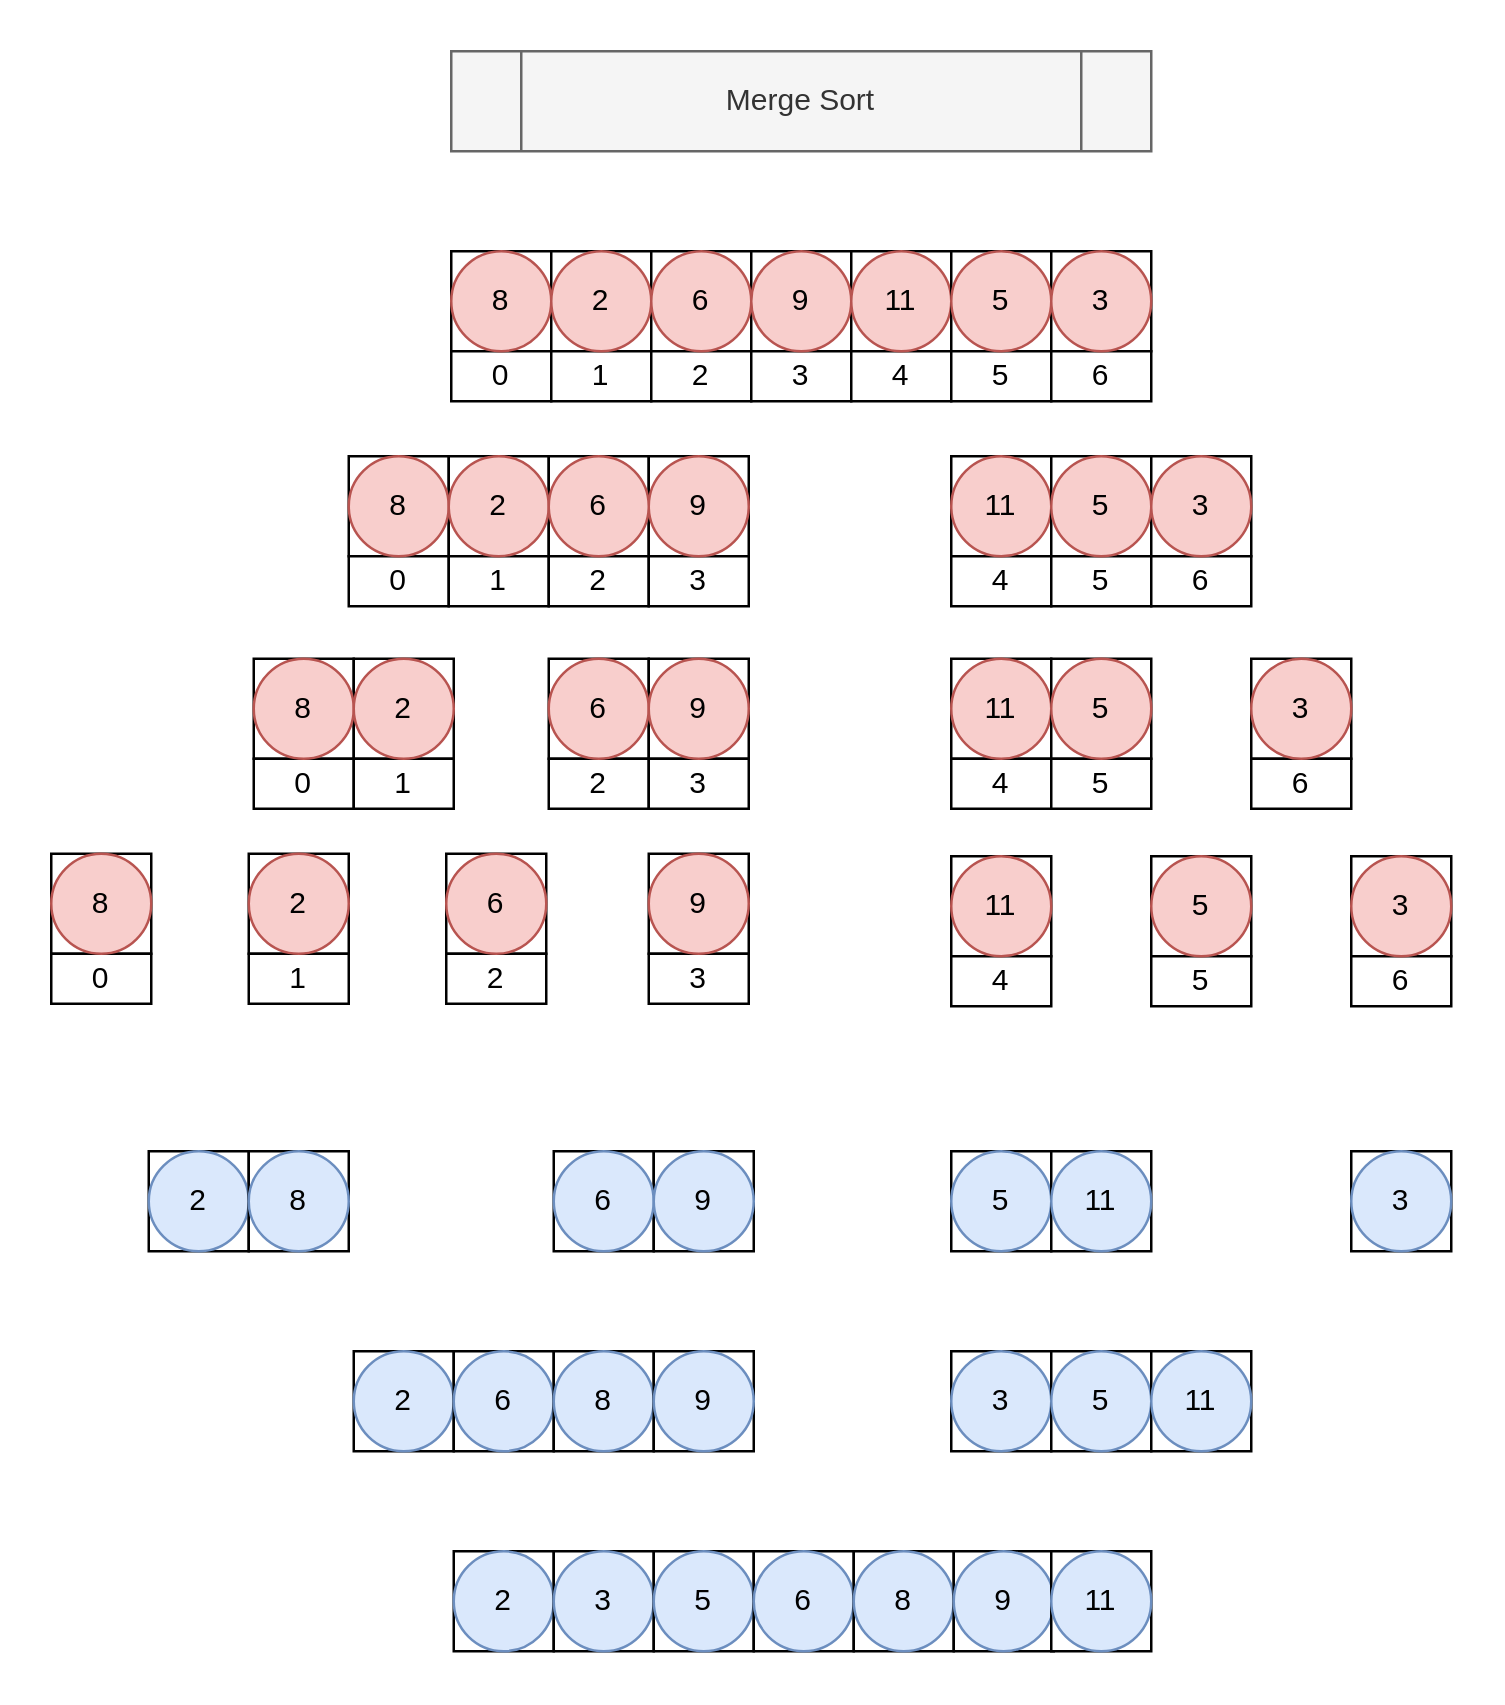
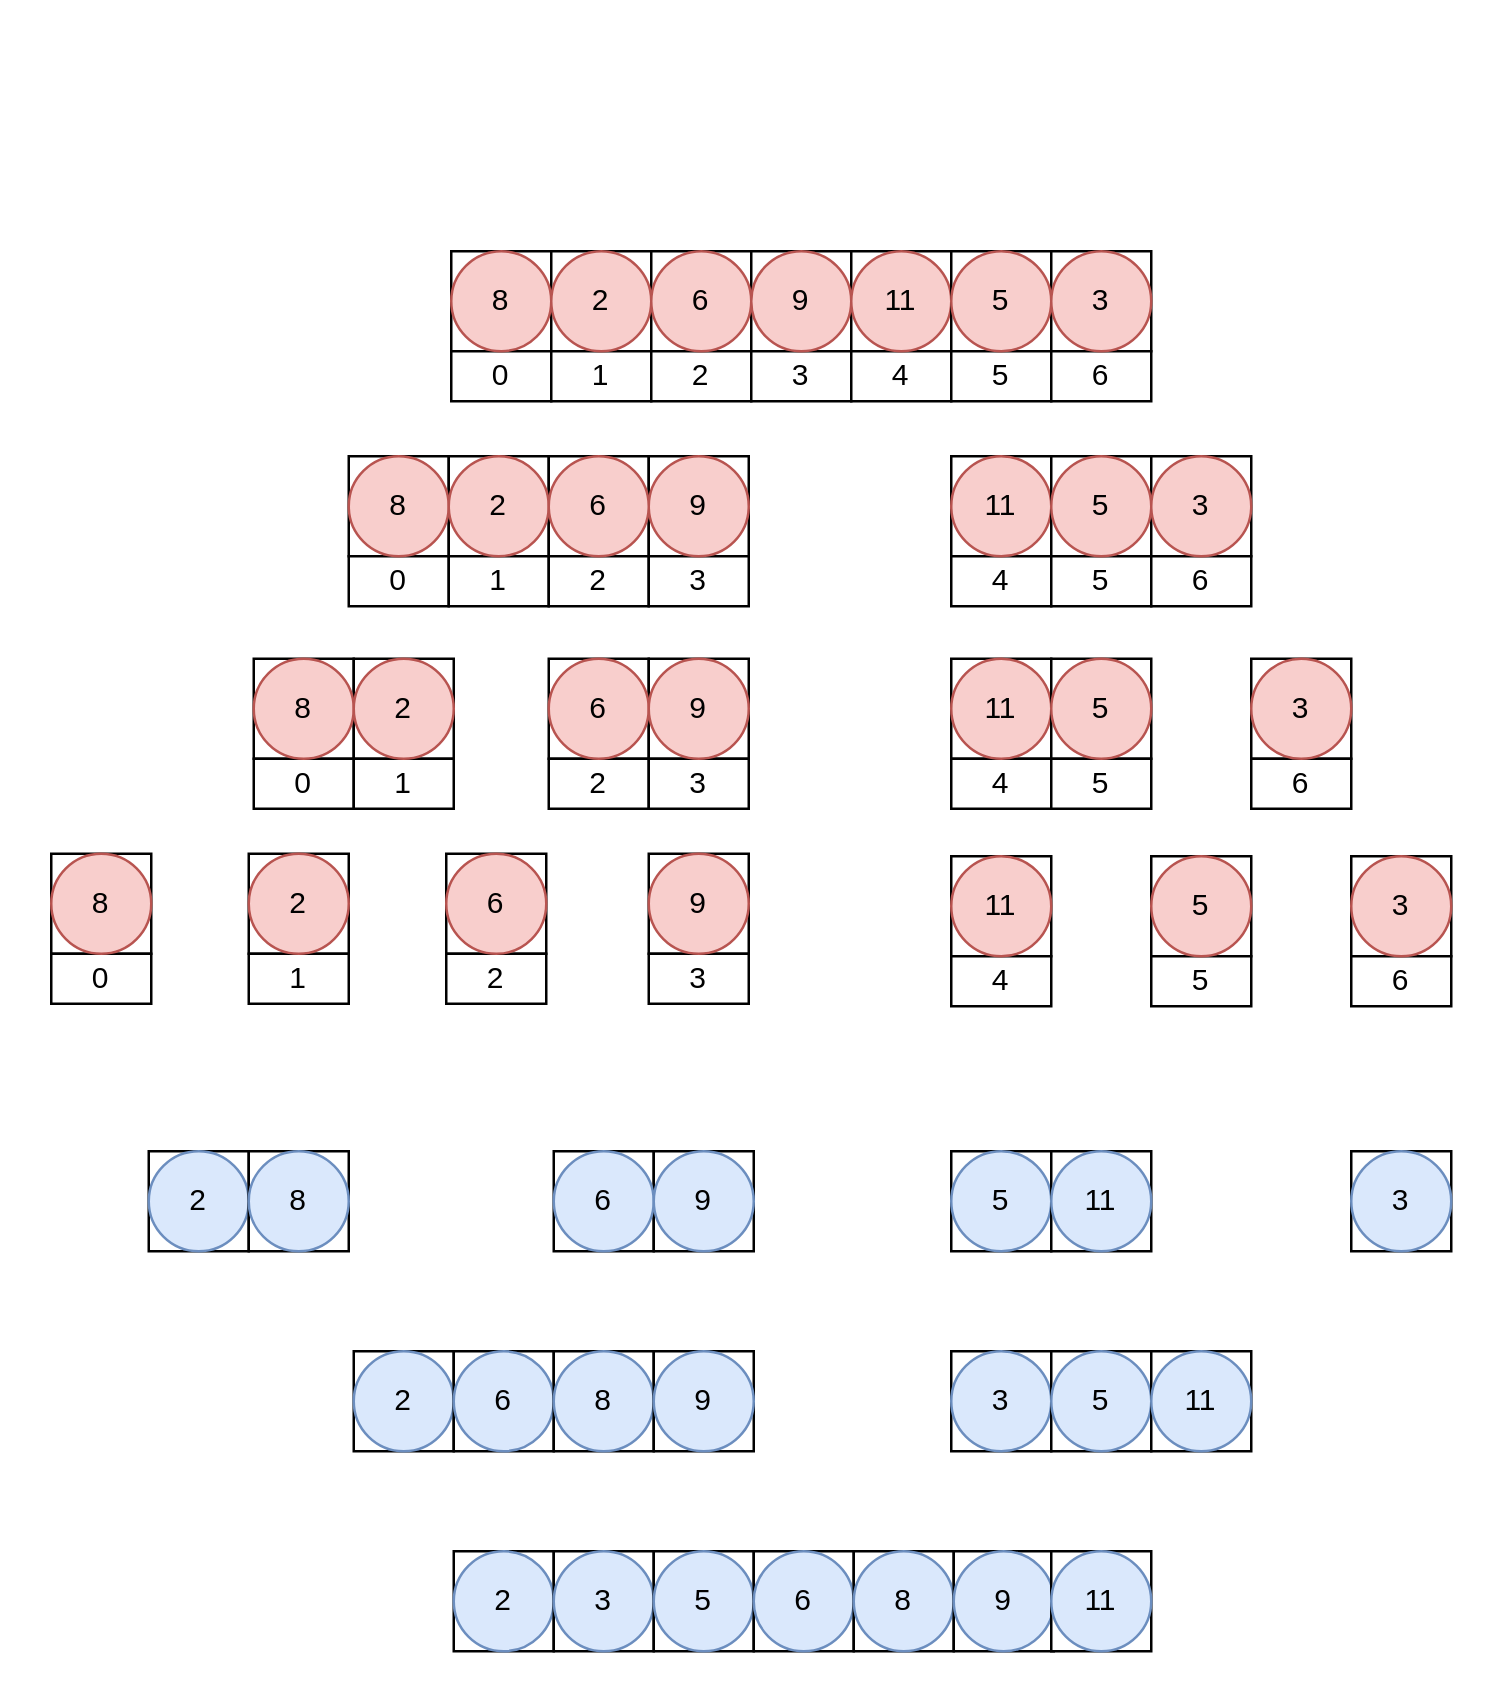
node "Merge Sort": removed
